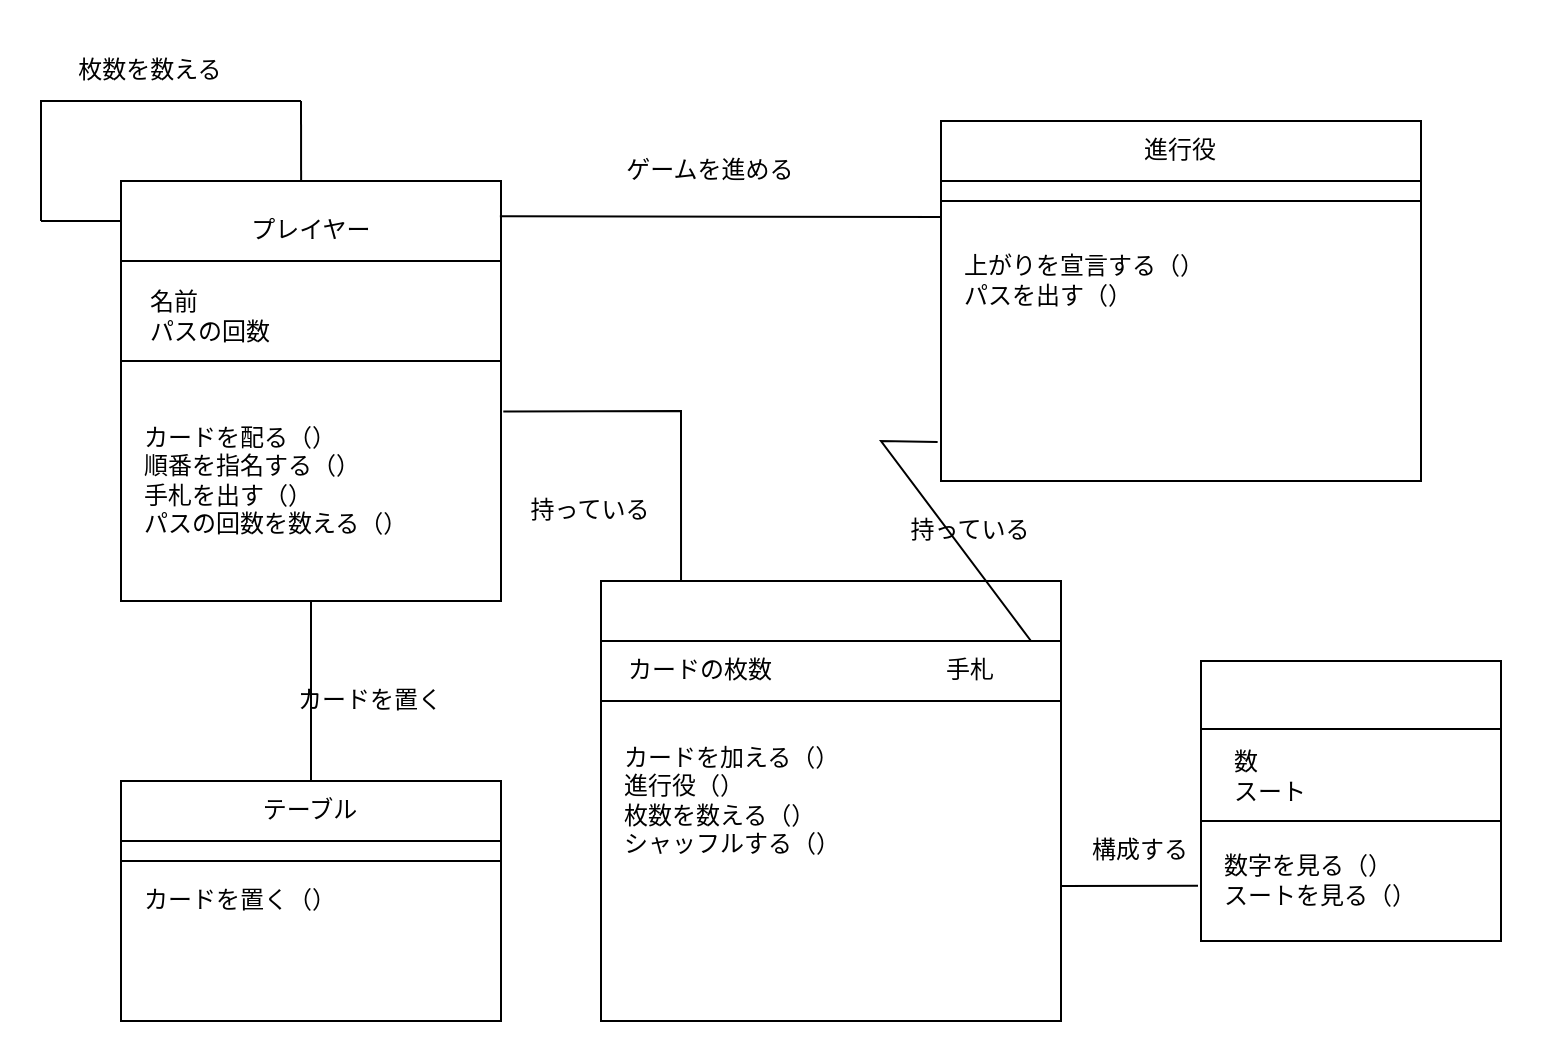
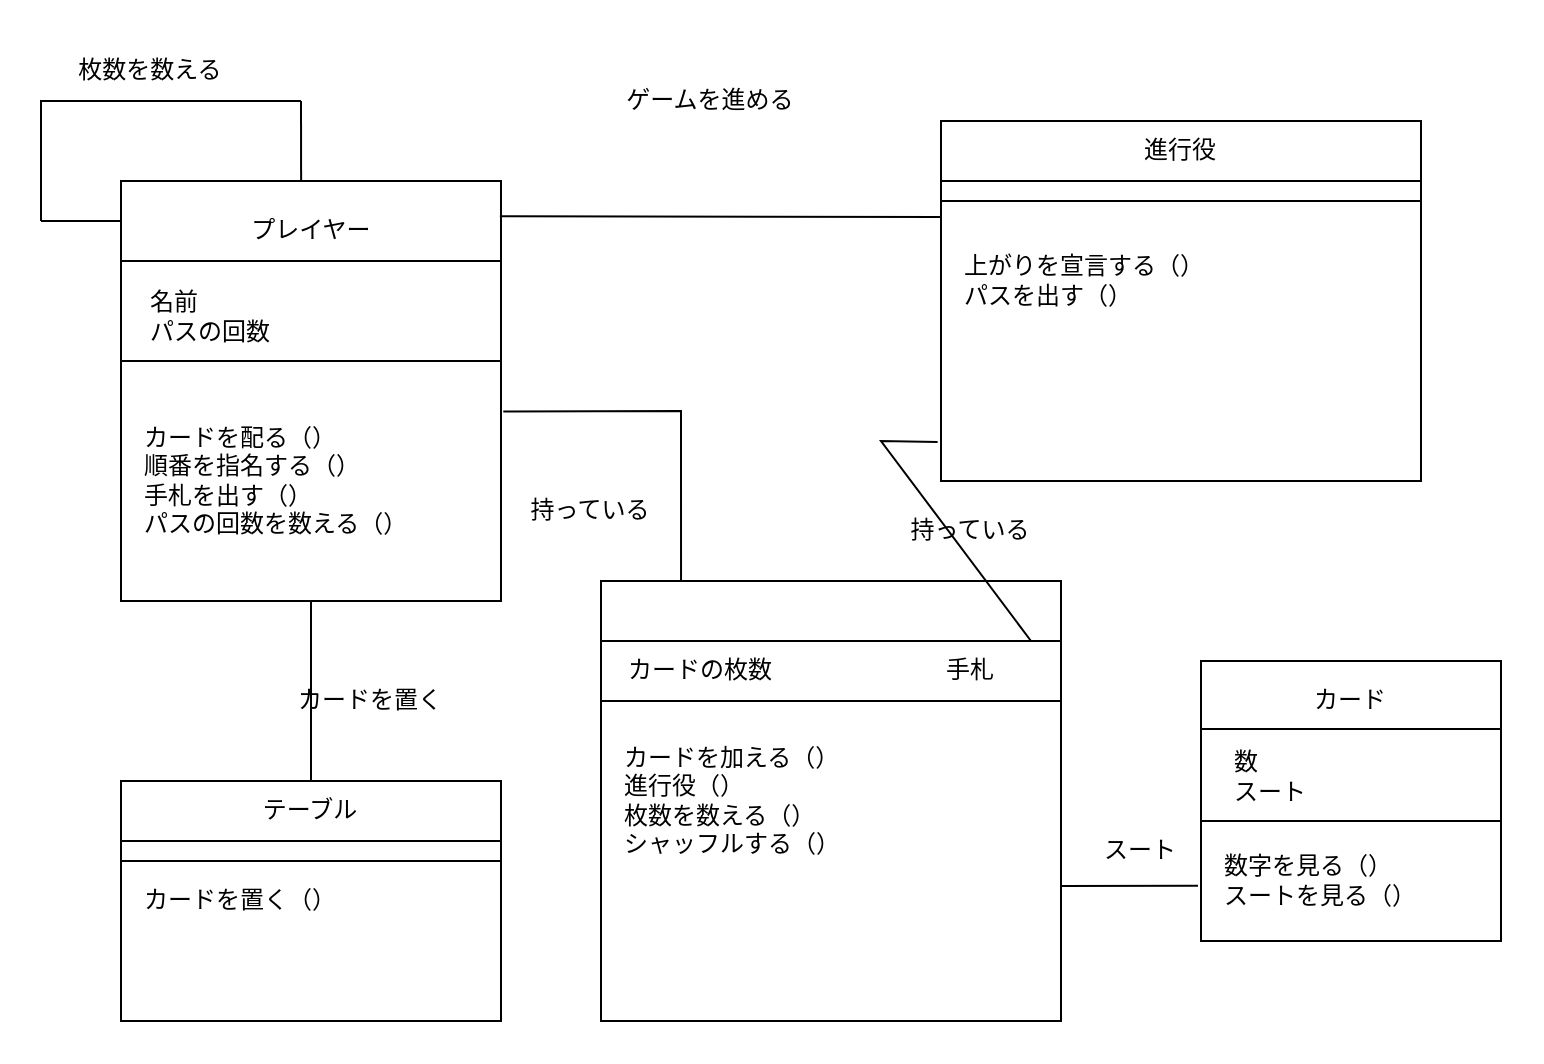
node "ゲームを進める": moved (711, 171) -> (711, 101)
node "カード": added
node "構成する": label "構成する" -> "スート"
